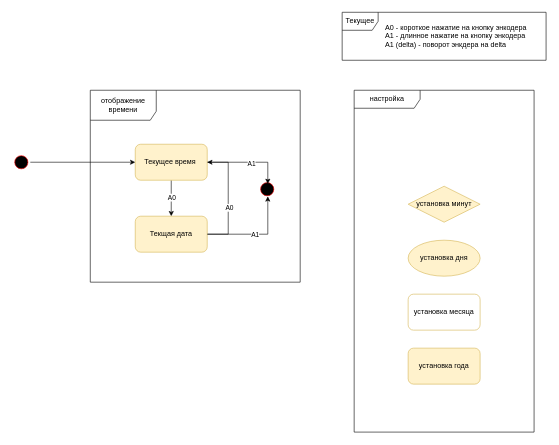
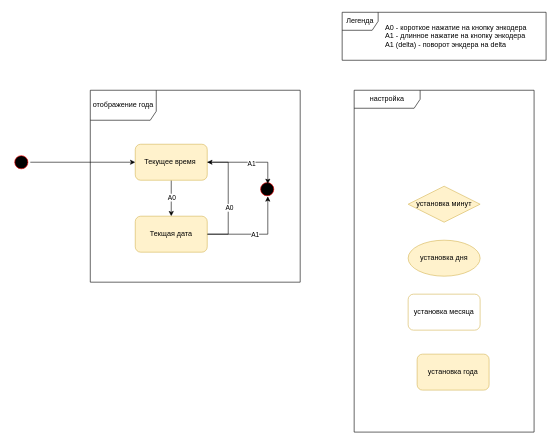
node "Текущее": label "Текущее" -> "Легенда"
node "отображение времени": label "отображение времени" -> "отображение года"
node "установка года": moved (444, 366) -> (453, 372)
